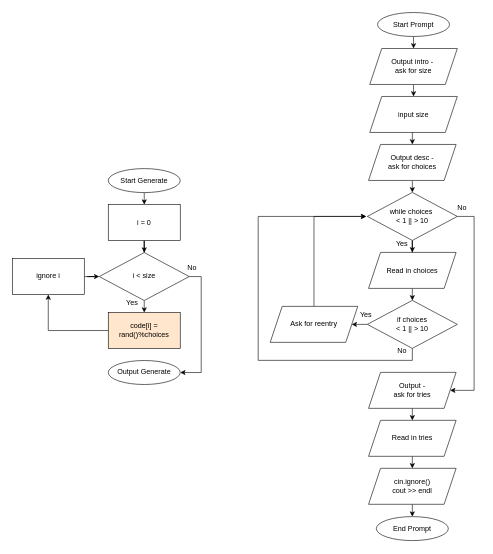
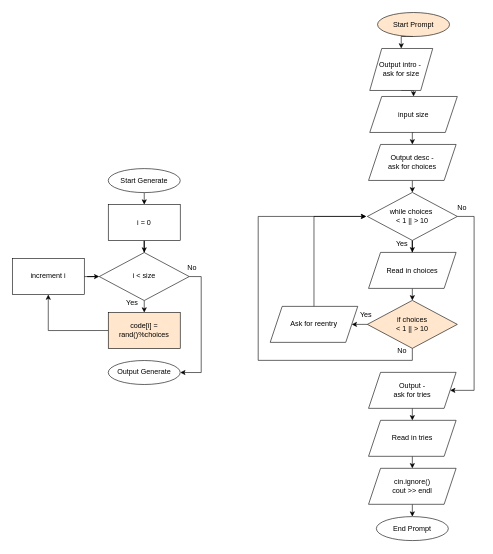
node "Start Prompt": fillcolor #ffffff -> #ffe6cc
node "Output intro - ask for size": size 88x36 -> 63x42
node "ignore i": label "ignore i" -> "increment i"
node "if choices < 1 || > 10": fillcolor #ffffff -> #ffe6cc
